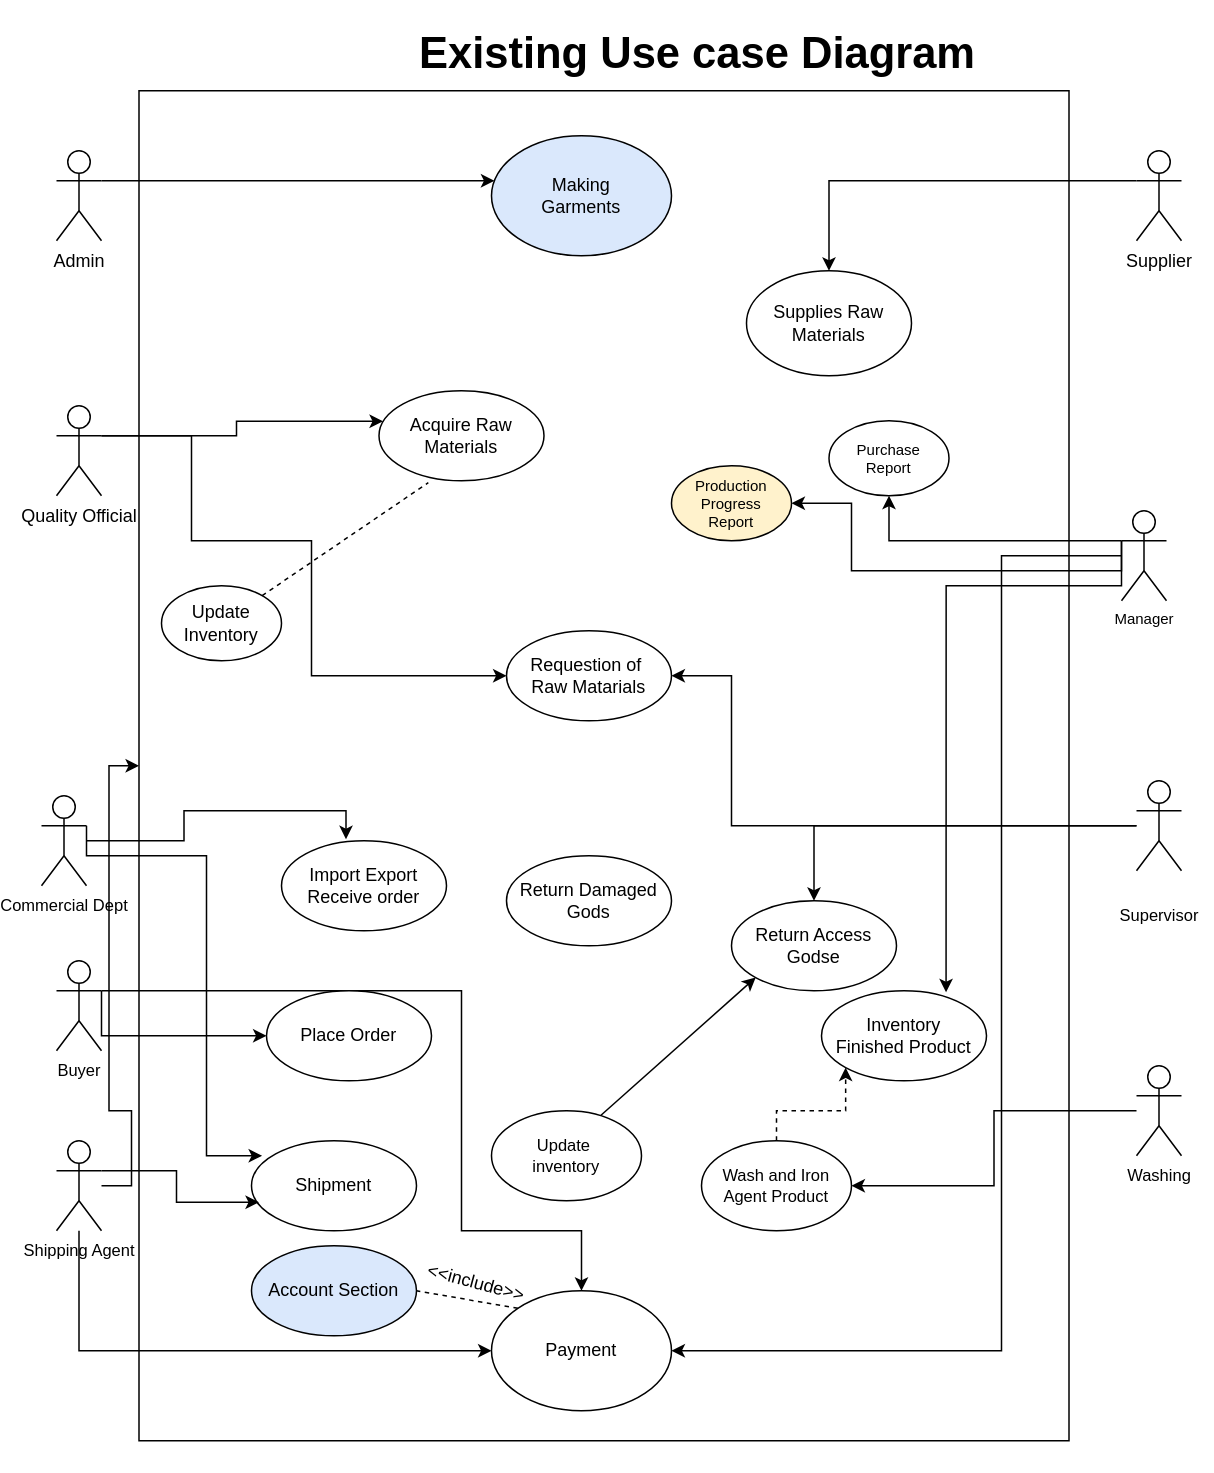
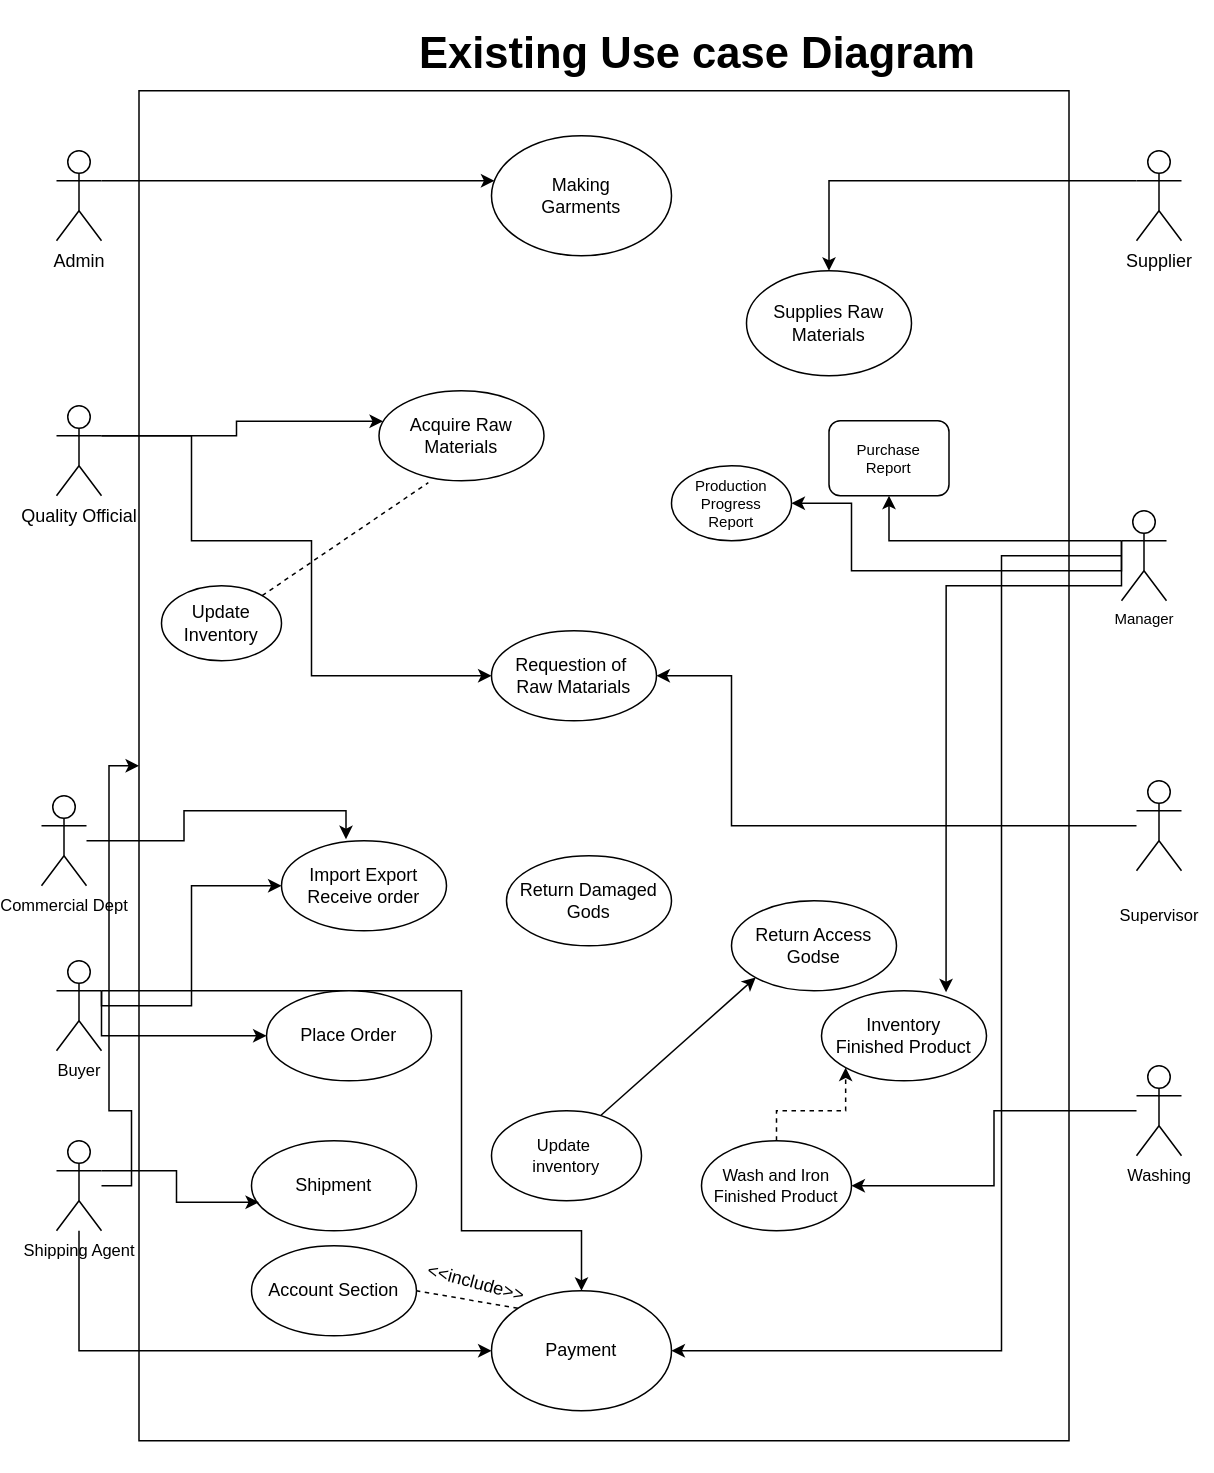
node "Making Garments": fillcolor #dae8fc -> #ffffff
node "Purchase Report": shape ellipse -> rounded rectangle
node "ProductionProgressReport": fillcolor #fff2cc -> #ffffff
node "Requestion of Raw Matarials": moved (589, 676) -> (574, 676)
edge "Supervisor" -> "Return Access Godse": removed
edge "Buyer" -> "Import Export Receive order": added
edge "Commercial Dept" -> "Shipment": removed
node "Wash and Iron Agent Product": label "Wash and Iron Agent Product" -> "Wash and Iron Finished Product"
node "Account Section": fillcolor #dae8fc -> #ffffff
